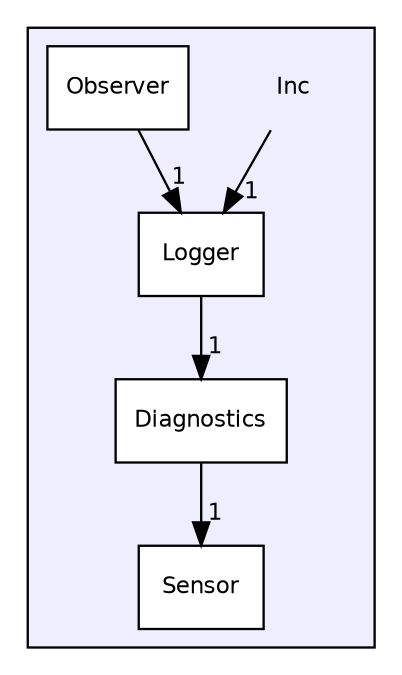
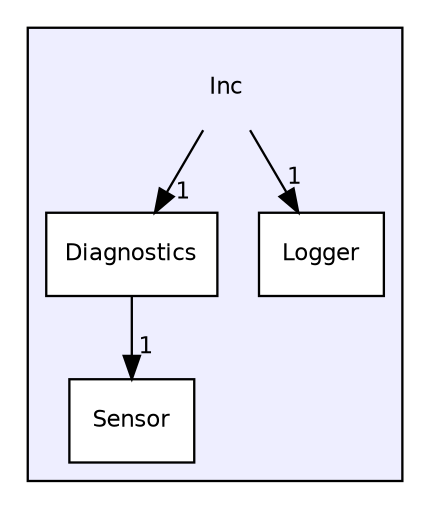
node "Observer": removed
edge "Logger" -> "Diagnostics": now "Inc" -> "Diagnostics"
